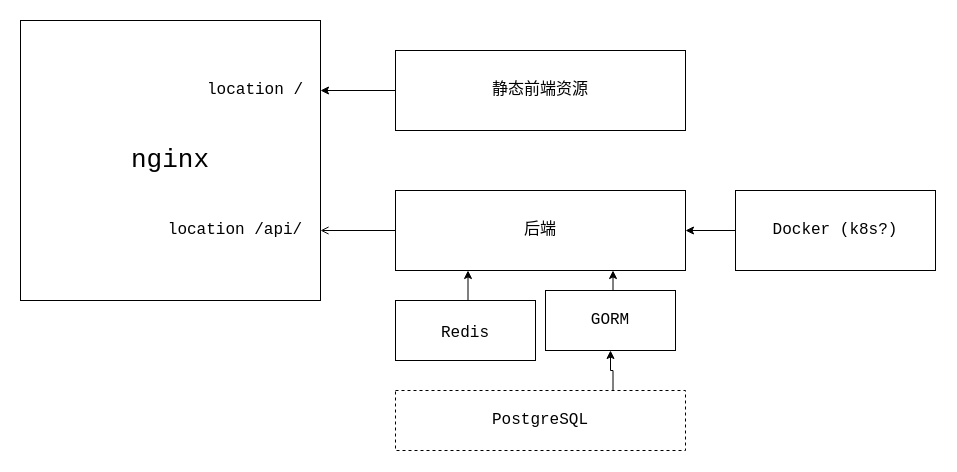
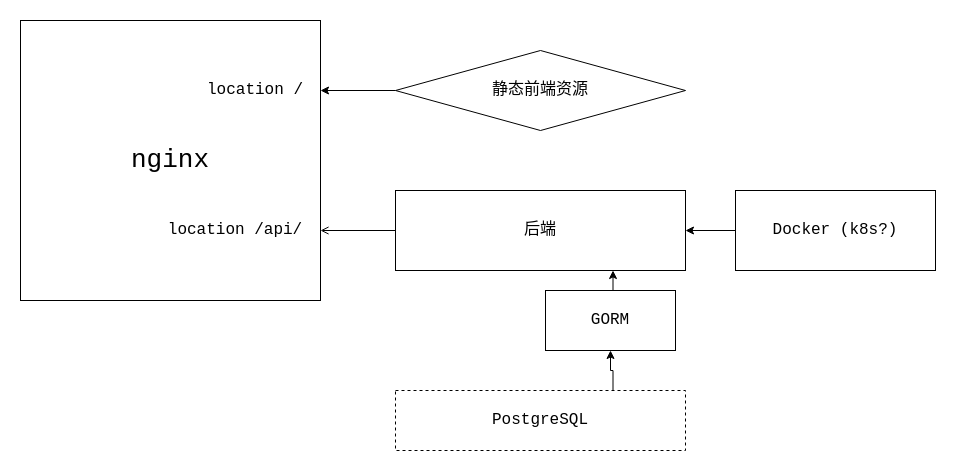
node "静态前端资源": shape rectangle -> diamond
edge "Redis" -> "后端": removed
node "Redis": removed
